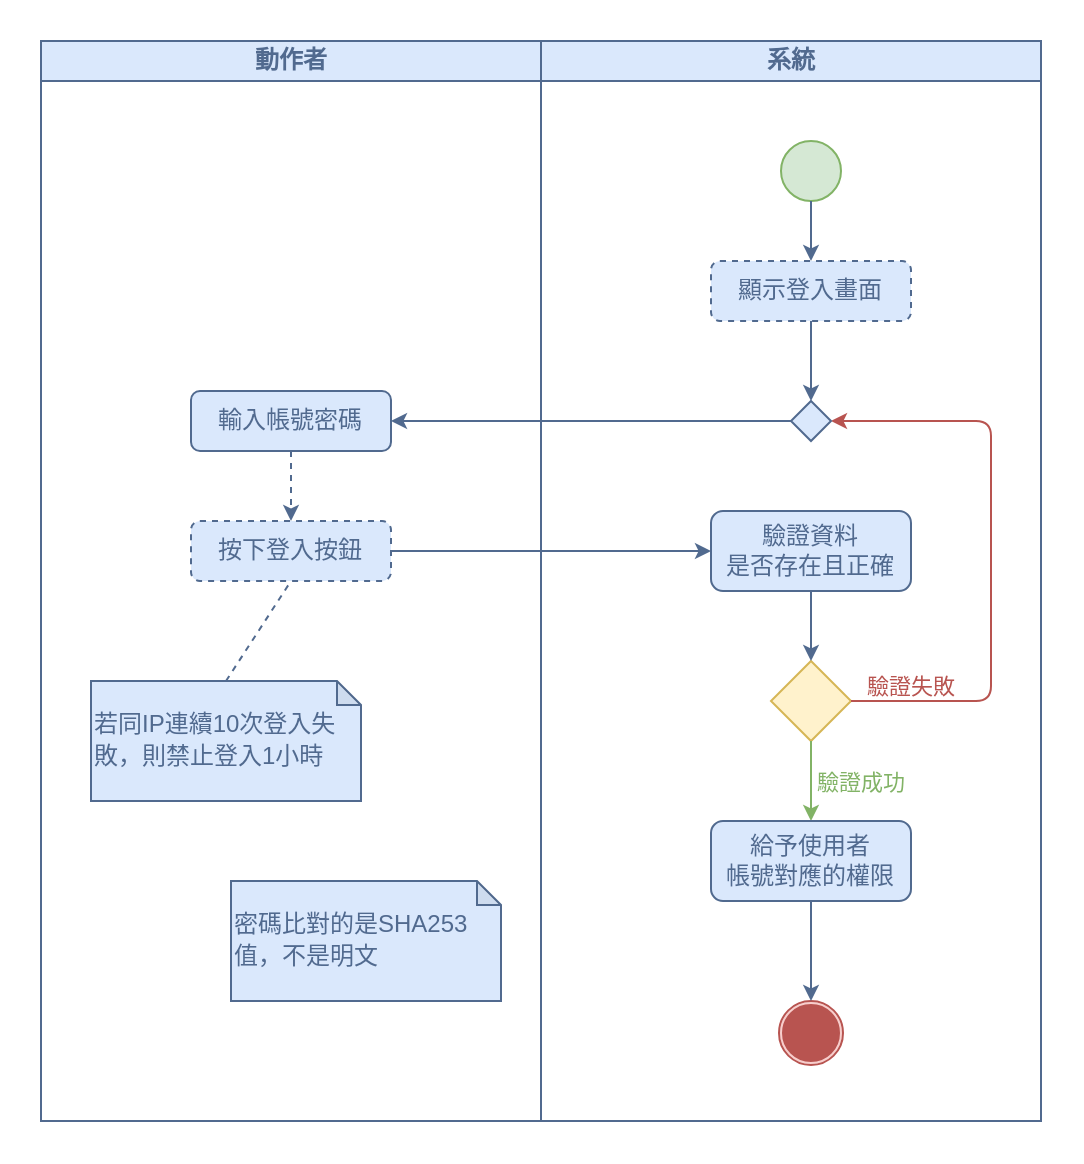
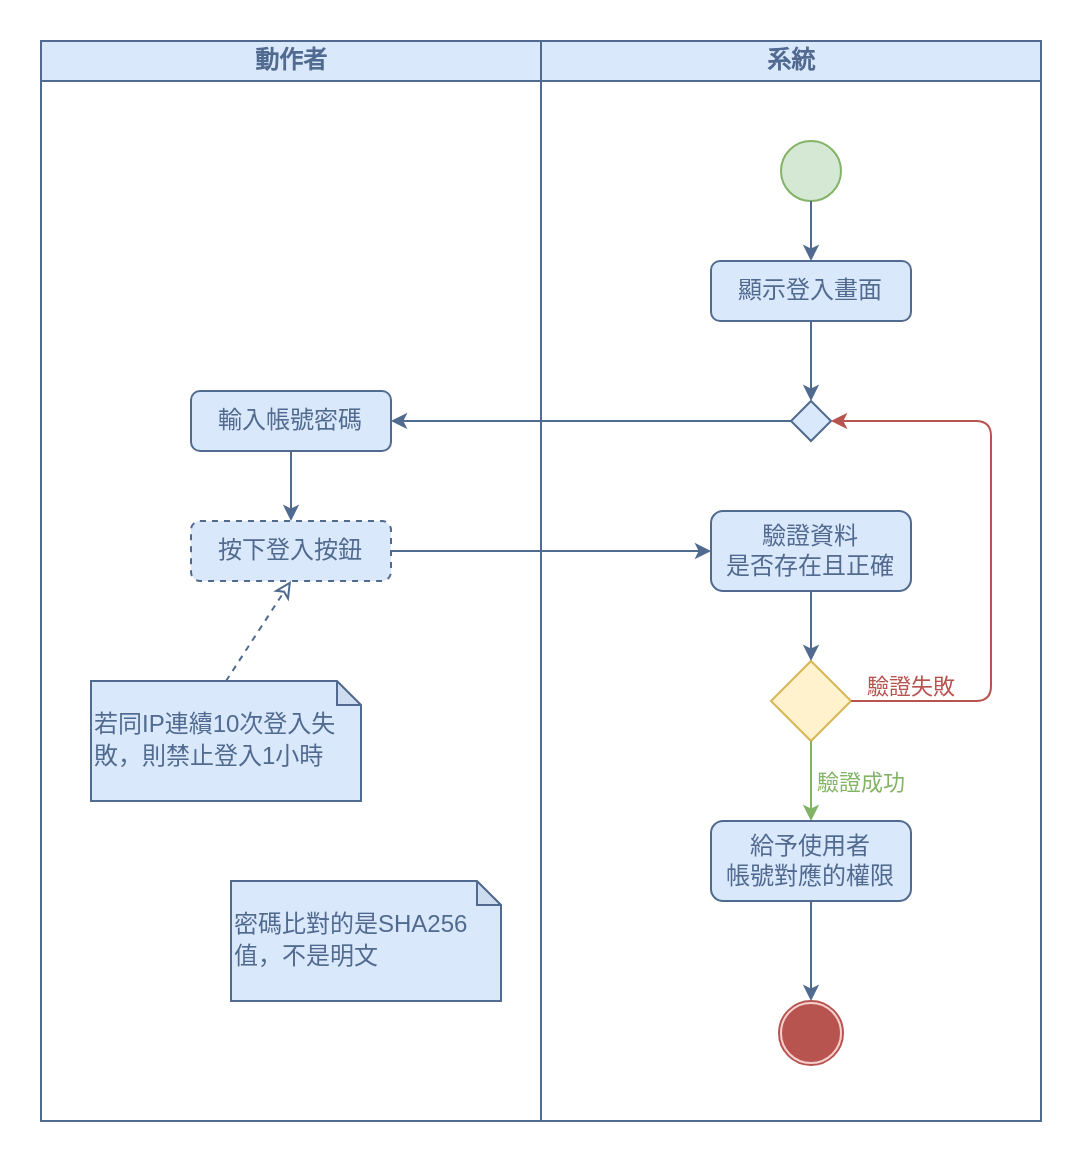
node "顯示登入畫面": style dashed -> solid
edge "輸入帳號密碼" -> "按下登入按鈕": style dashed -> solid
edge "按下登入按鈕" -- "若同IP連續10次登入失敗，則禁止登入1小時": arrowhead none -> classic
node "密碼比對的是SHA253值，不是明文": label "密碼比對的是SHA253值，不是明文" -> "密碼比對的是SHA256值，不是明文"
